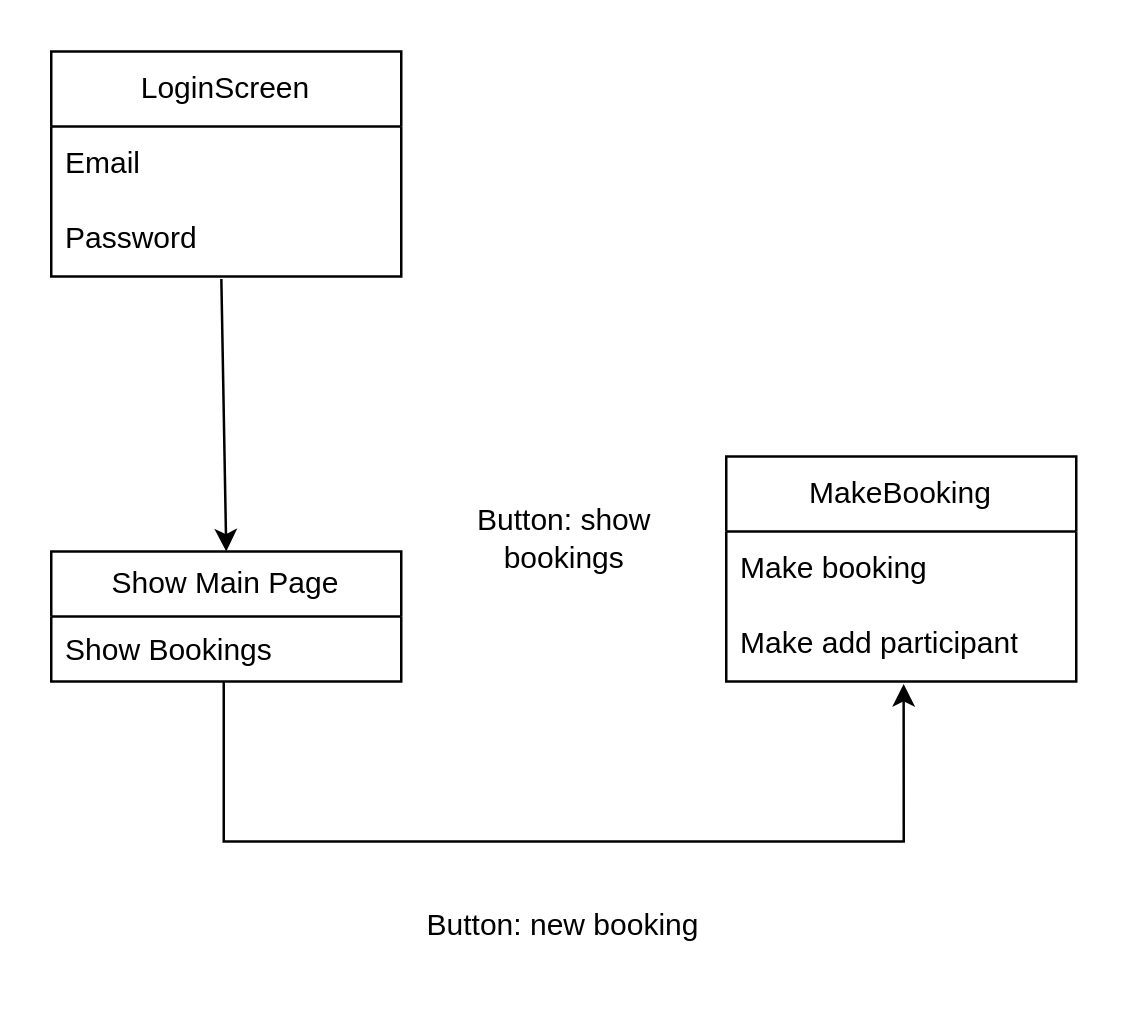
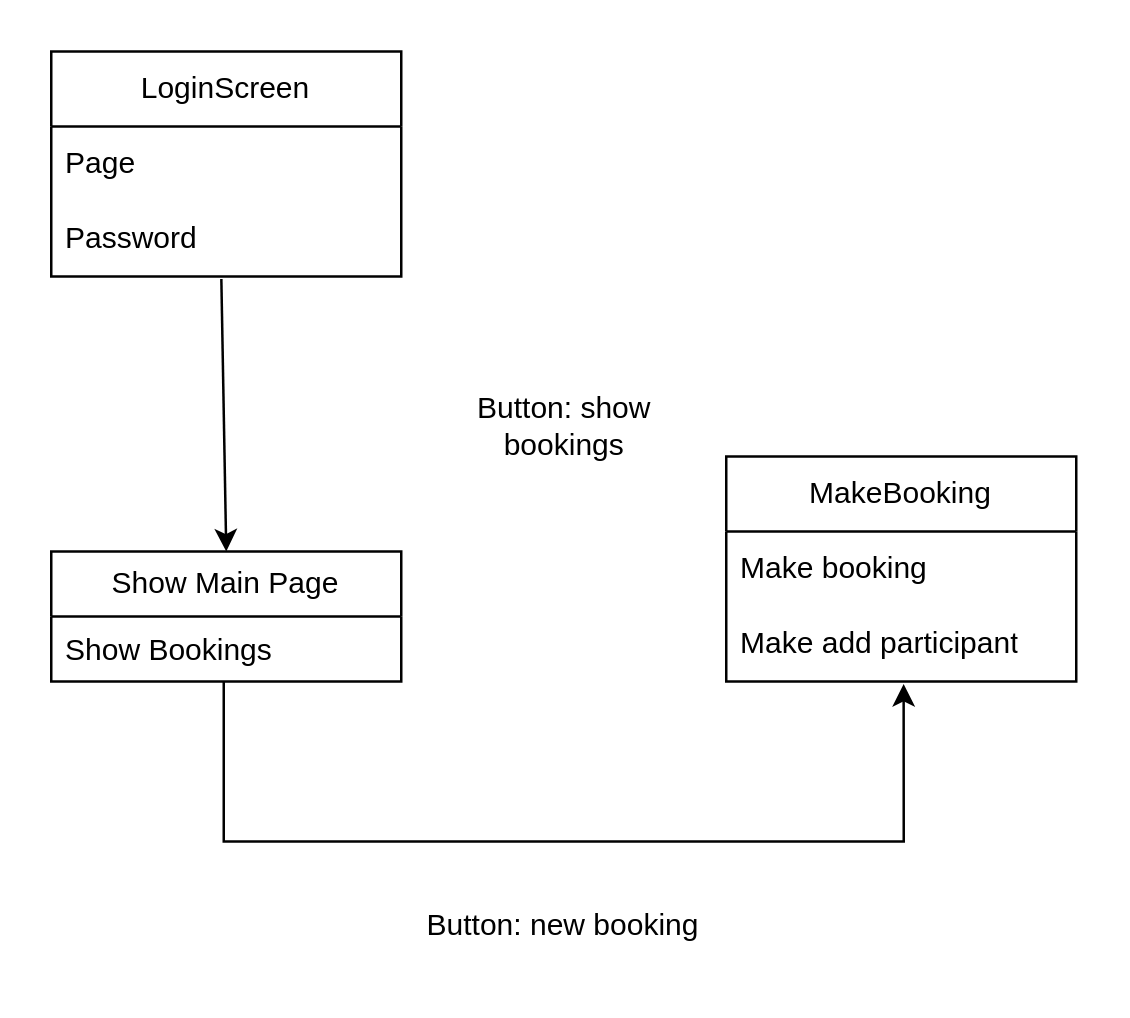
node "Email": label "Email" -> "Page"
node "Button: show bookings": moved (564, 539) -> (564, 426)
